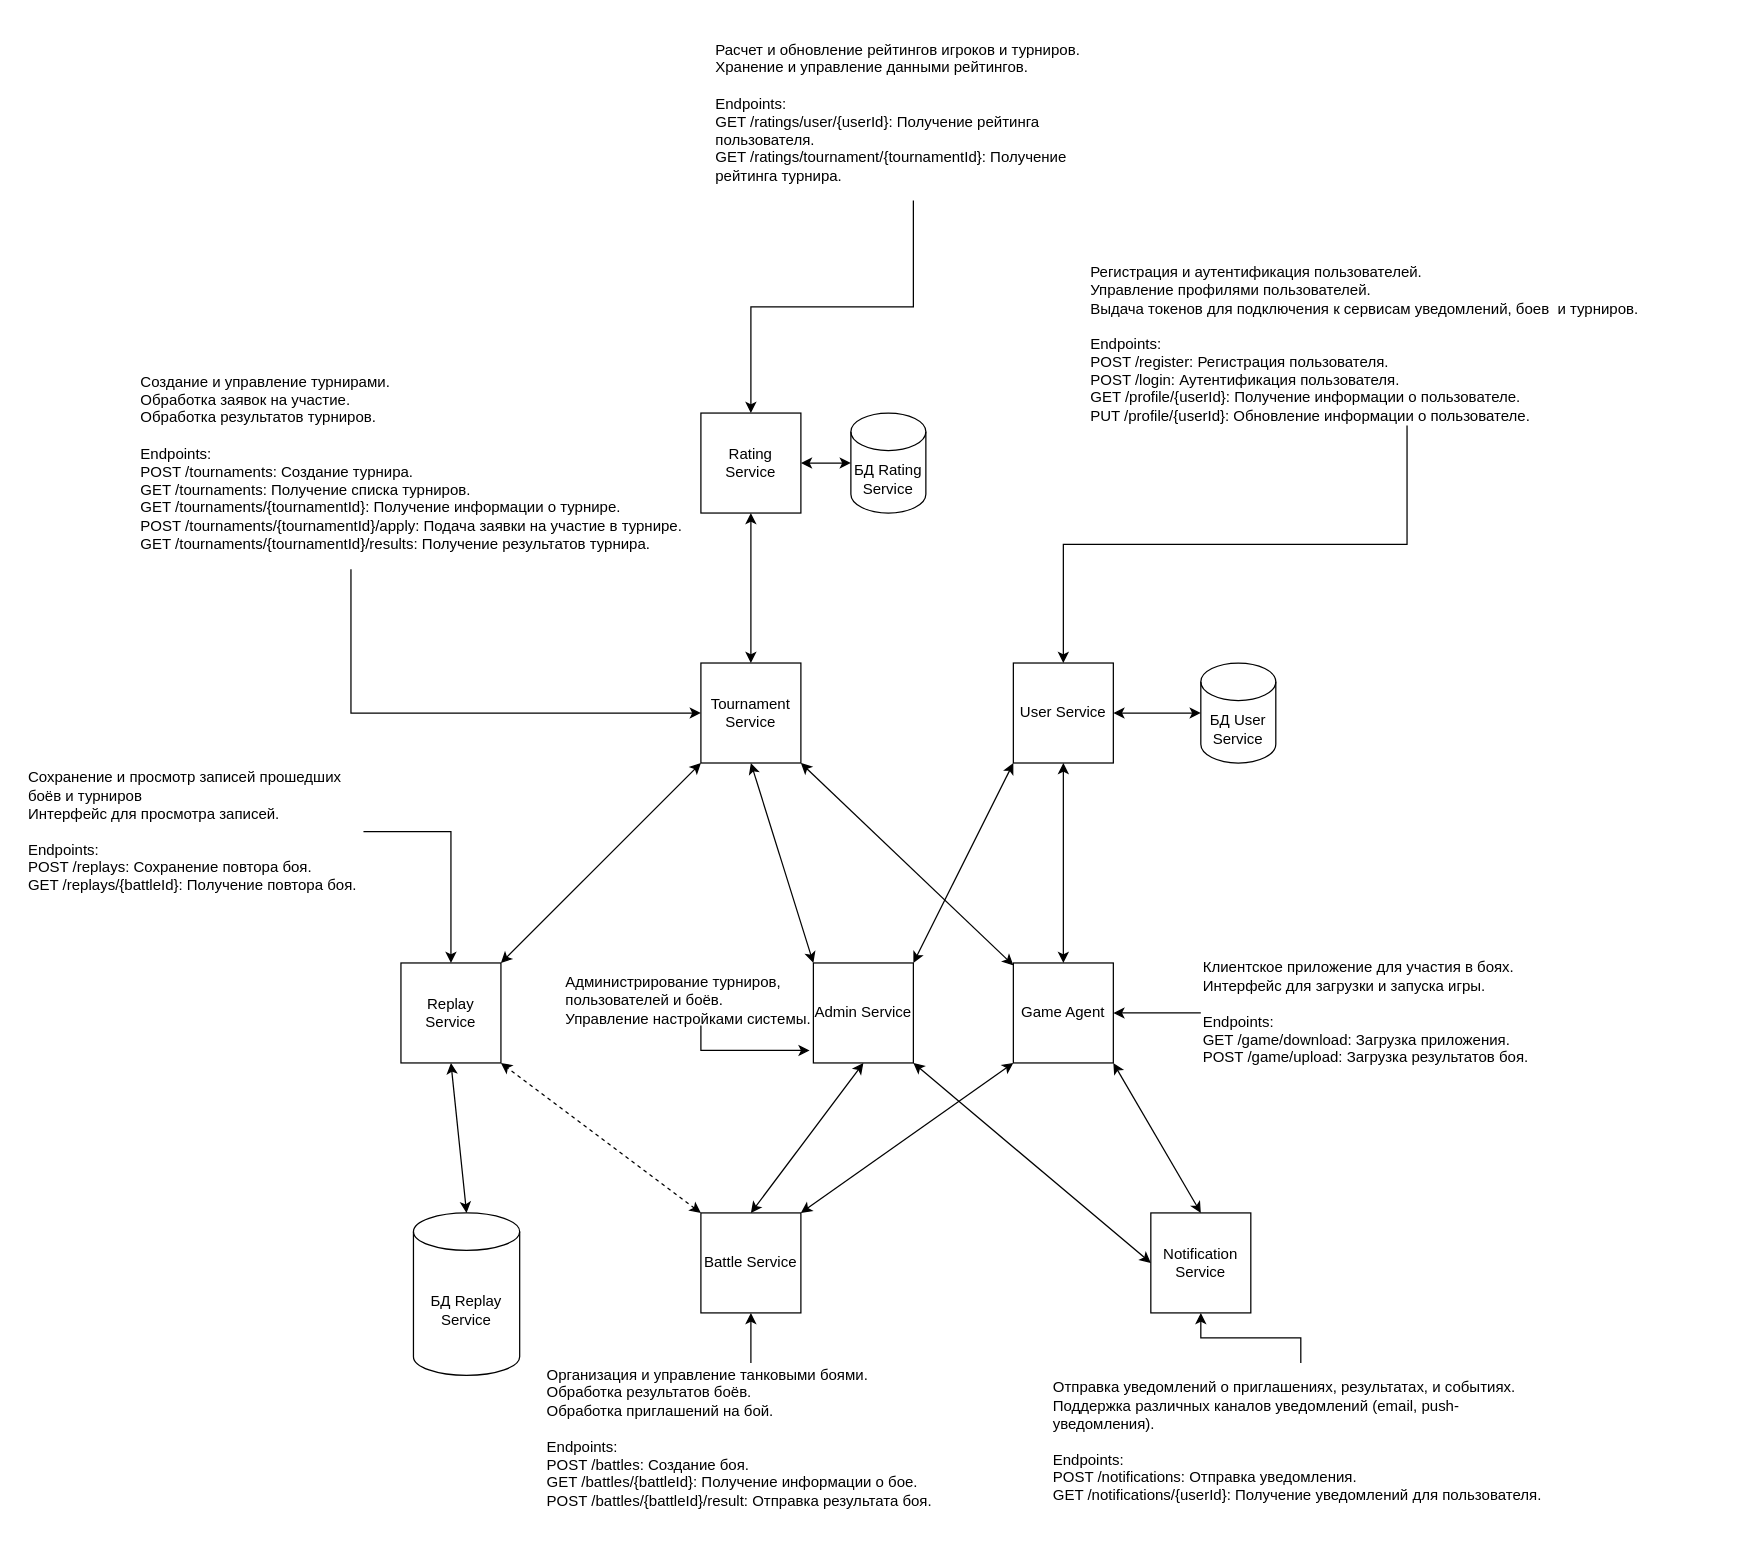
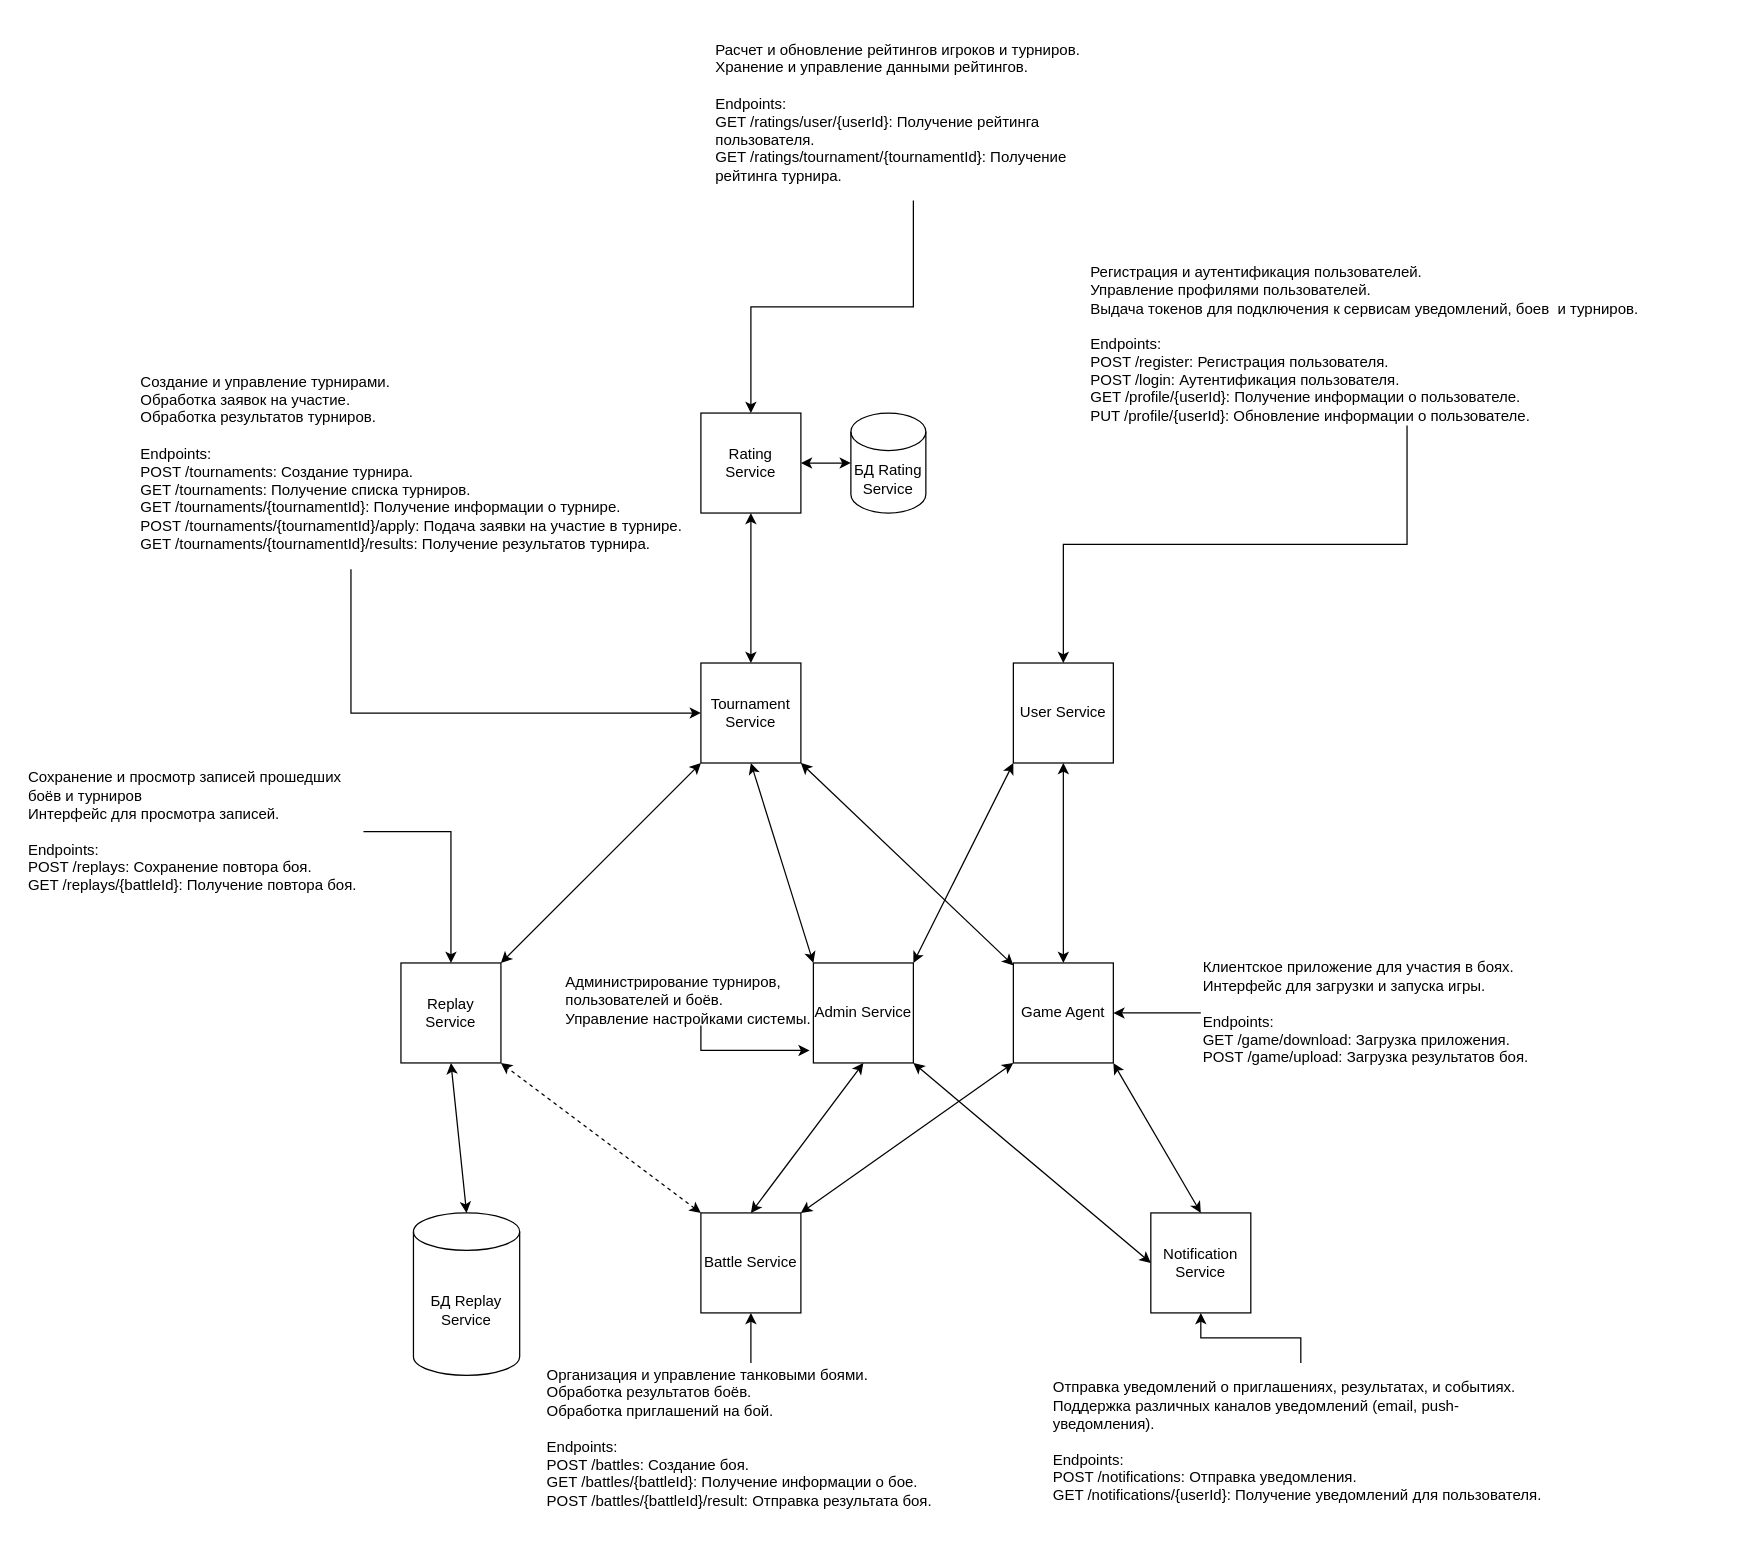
edge "User Service" -- "БД User Service": removed
node "БД User Service": removed
